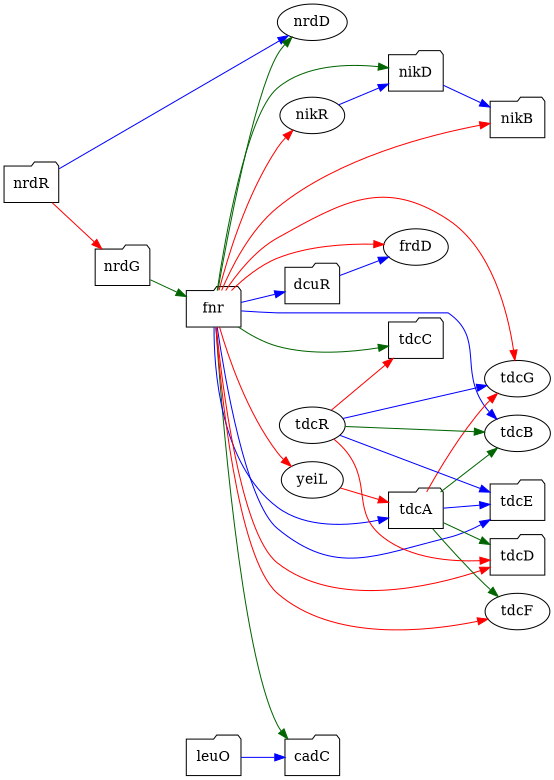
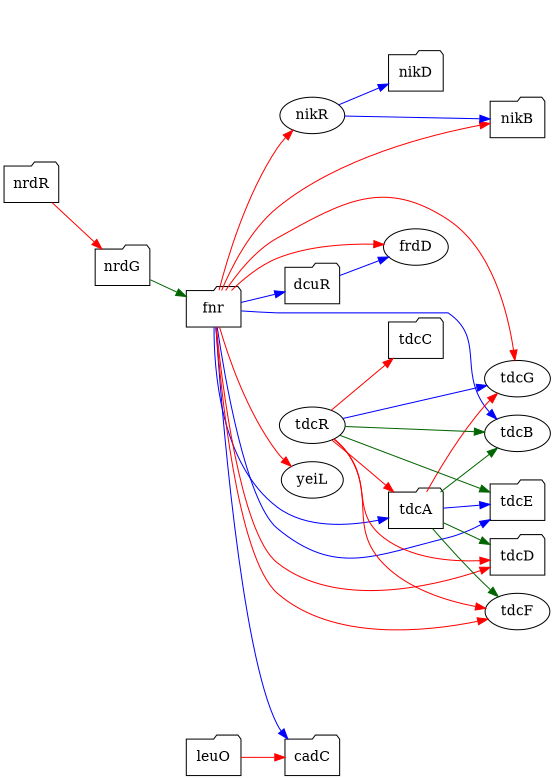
node "nrdD": removed
edge "nikD" -> "nikB": now "nikR" -> "nikB"
edge "fnr" -> "nikD": removed
edge "fnr" -> "tdcC": removed
edge "tdcR" -> "tdcE": color blue -> darkgreen
edge "yeiL" -> "tdcA": now "tdcR" -> "tdcA"
edge "fnr" -> "cadC": color darkgreen -> blue
edge "tdcR" -> "tdcF": added
edge "leuO" -> "cadC": color blue -> red
